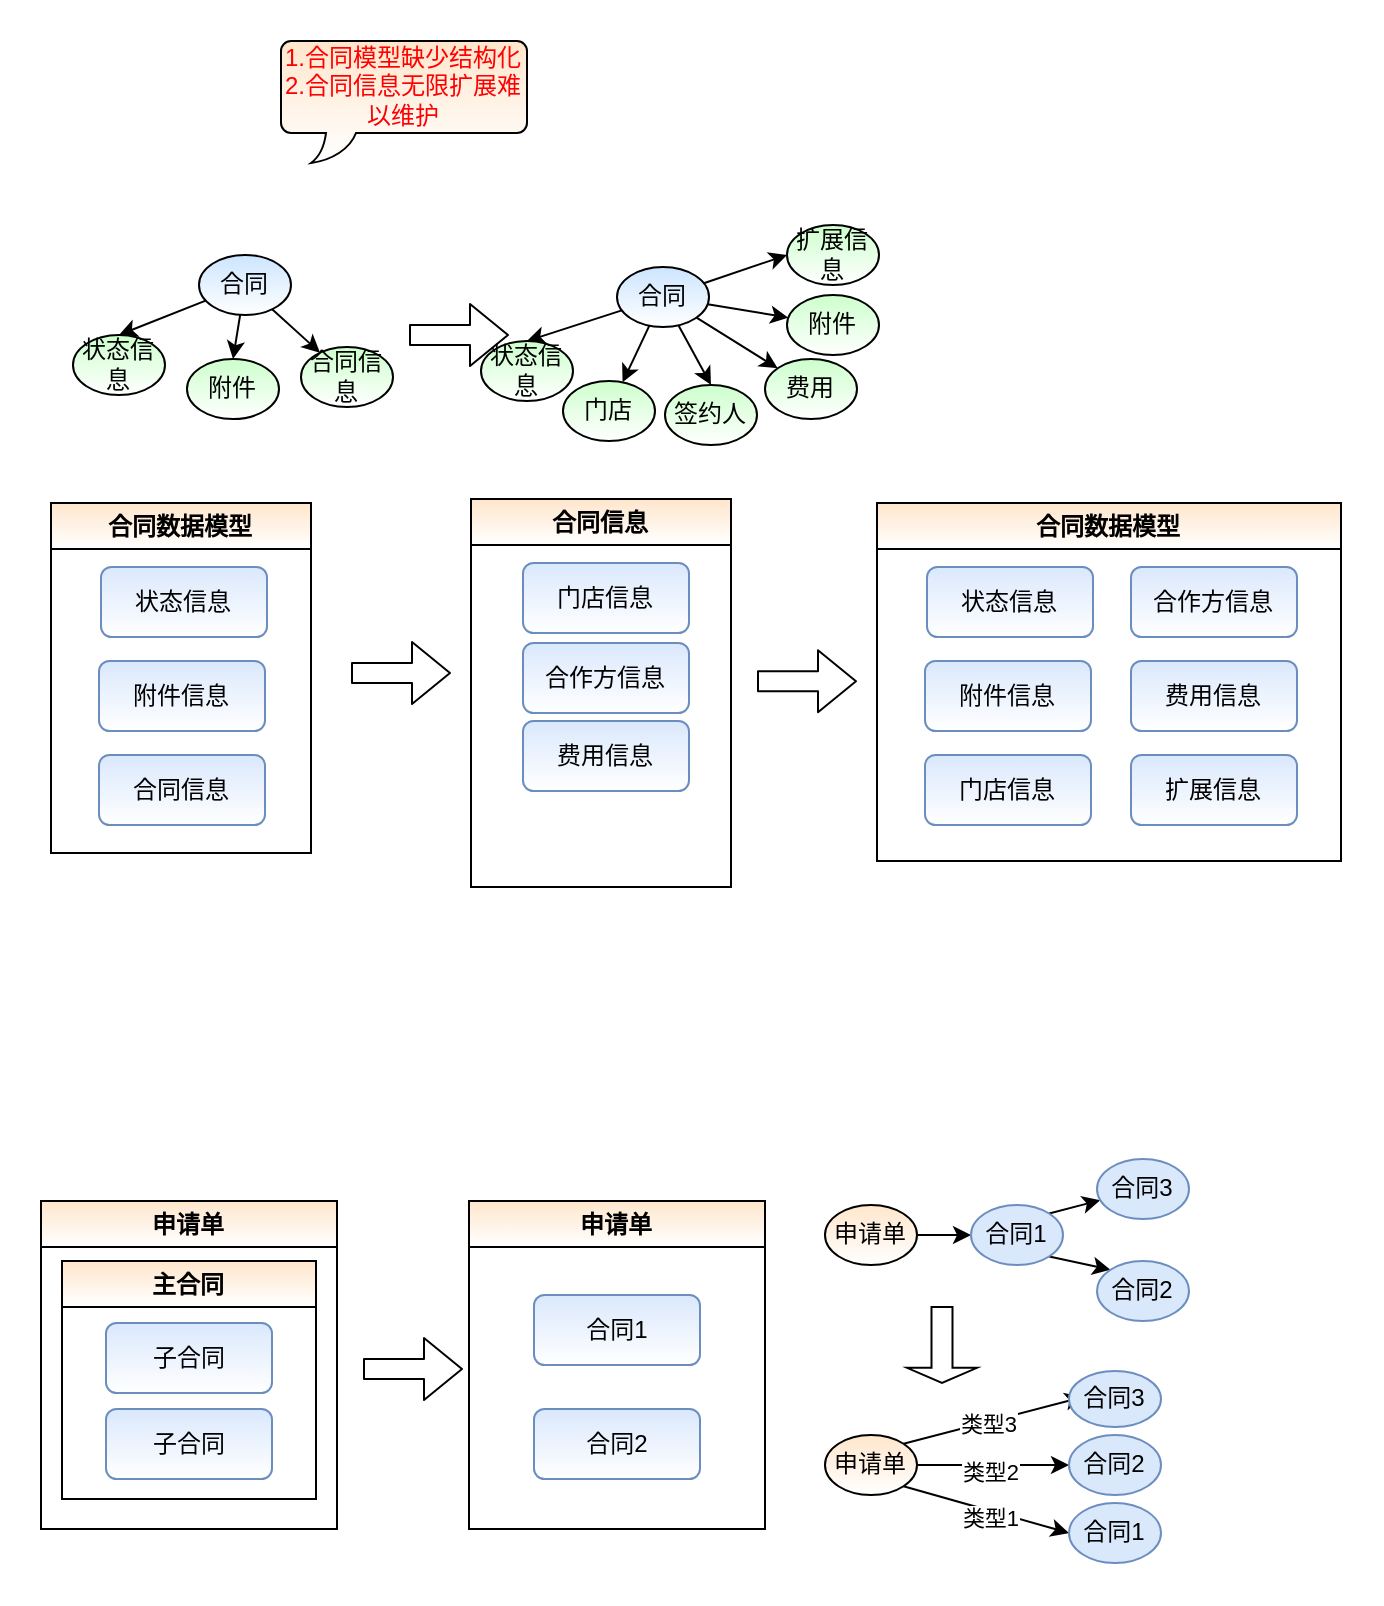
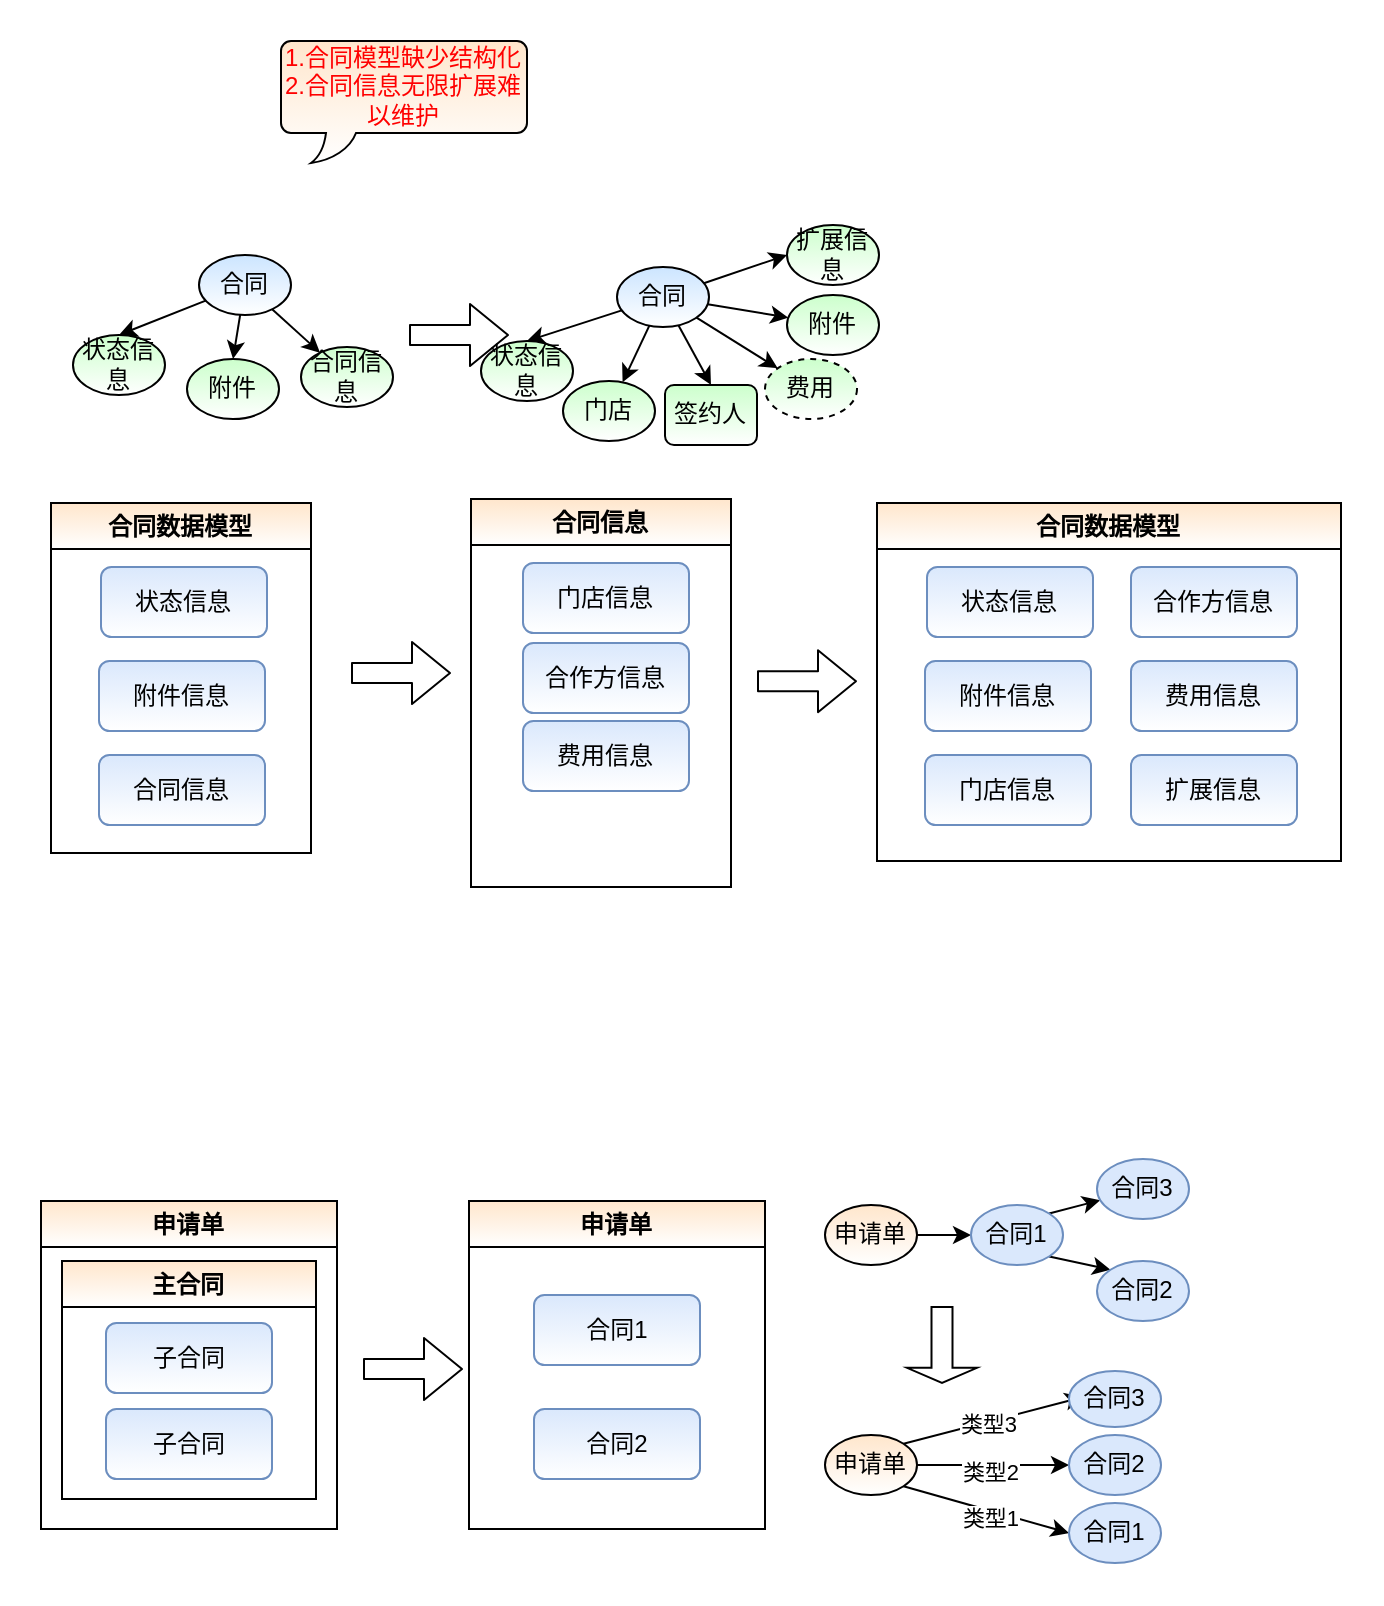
node "费用": style solid -> dashed
node "签约人": shape ellipse -> rounded rectangle
